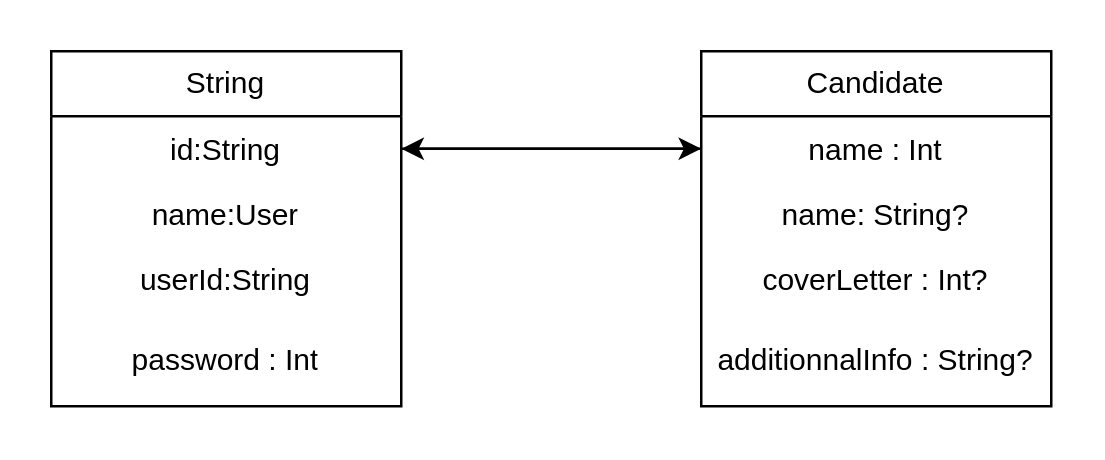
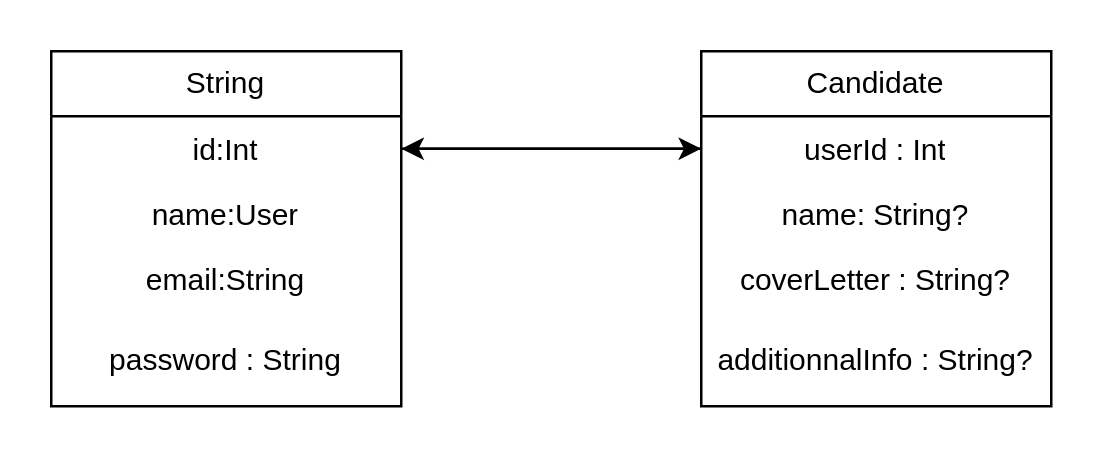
node "id:String": label "id:String" -> "id:Int"
node "name : Int": label "name : Int" -> "userId : Int"
node "userId:String": label "userId:String" -> "email:String"
node "coverLetter : Int?": label "coverLetter : Int?" -> "coverLetter : String?"
node "password : Int": label "password : Int" -> "password : String"
